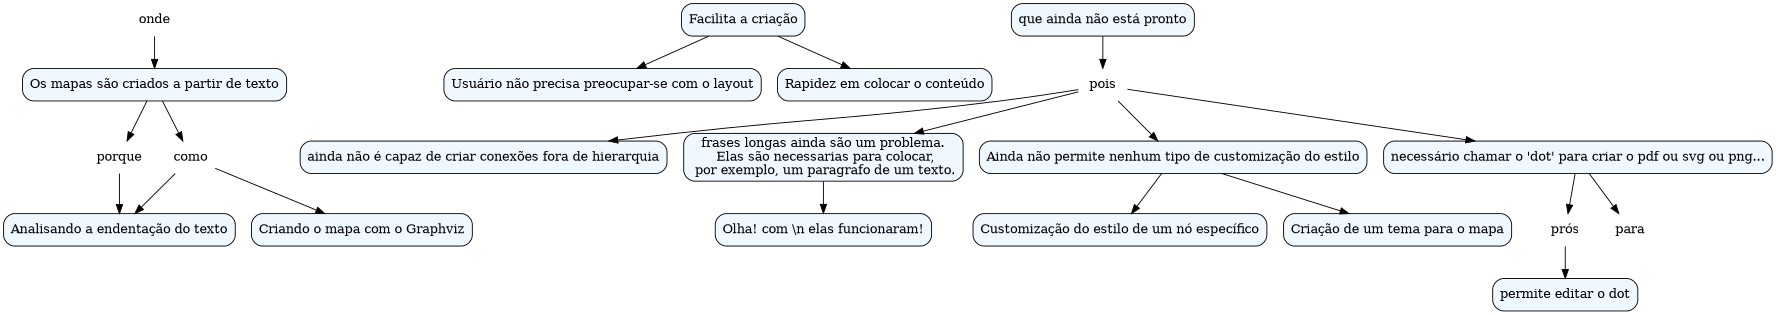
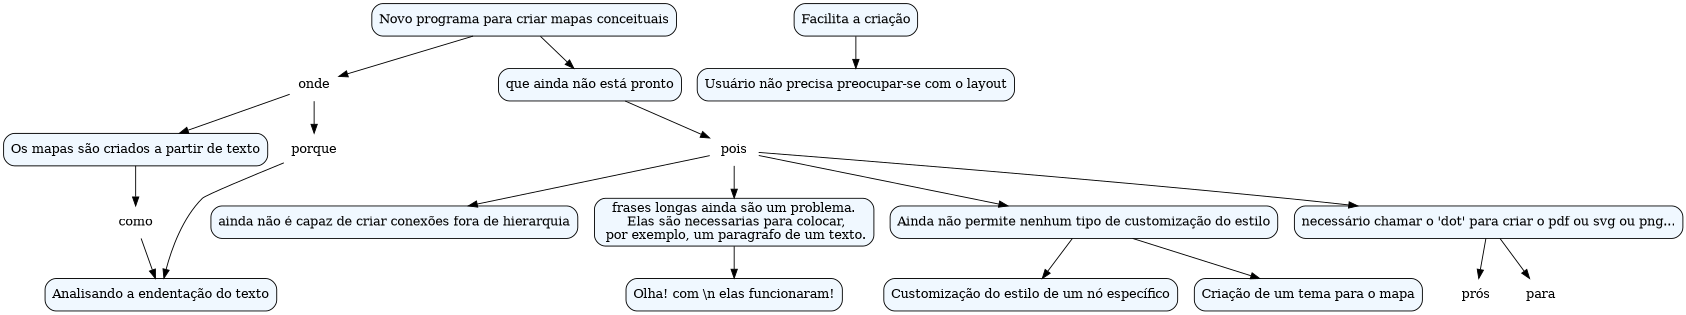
node "Novo programa para criar mapas conceituais": added
node "Rapidez em colocar o conteúdo": removed
edge "Os mapas são criados a partir de texto" -> "porque": now "onde" -> "porque"
node "Criando o mapa com o Graphviz": removed
node "permite editar o dot": removed
